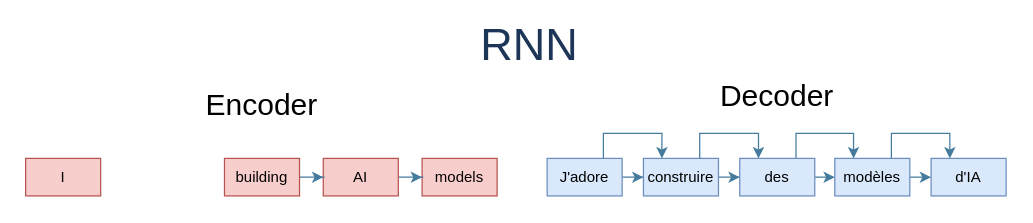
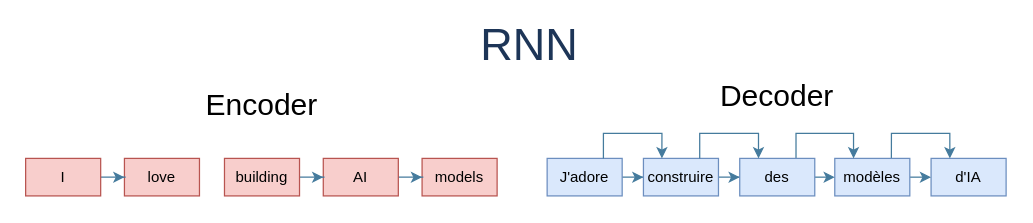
edge "I" -> "love": added
node "love": added
